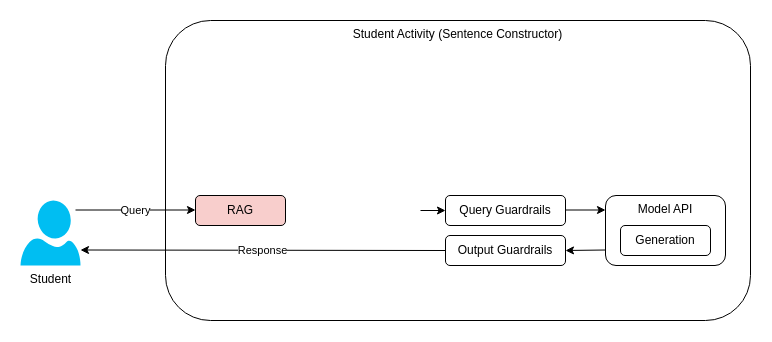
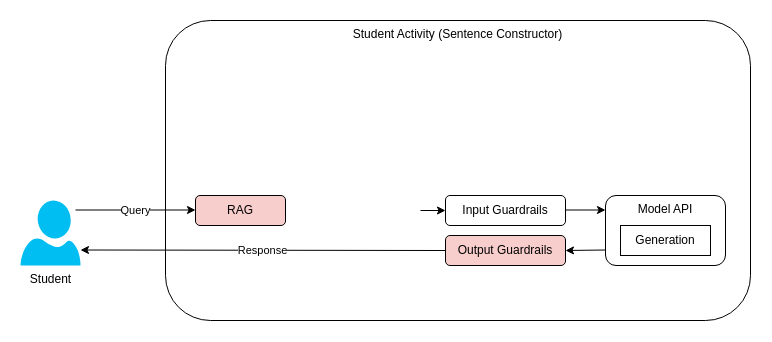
node "Query Guardrails": label "Query Guardrails" -> "Input Guardrails"
node "Generation": shape rounded rectangle -> rectangle
node "Output Guardrails": fillcolor #ffffff -> #f8cecc
